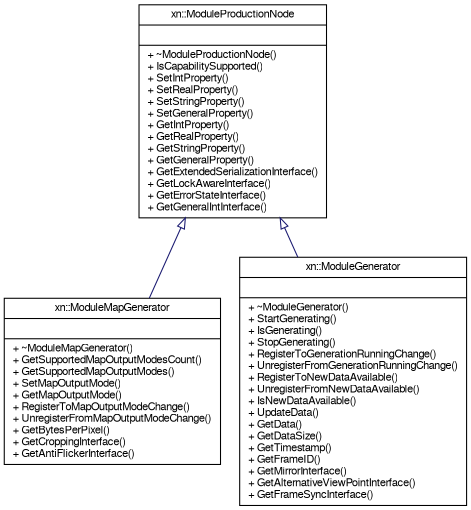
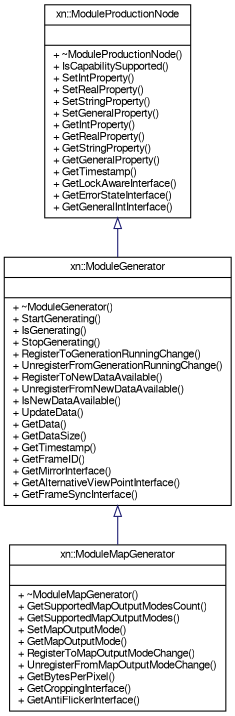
node "xn::ModuleProductionNode": text "+ GetExtendedSerializationInterface()" -> "+ GetTimestamp()"
edge "xn::ModuleMapGenerator" -> "xn::ModuleProductionNode": now "xn::ModuleMapGenerator" -> "xn::ModuleGenerator"
